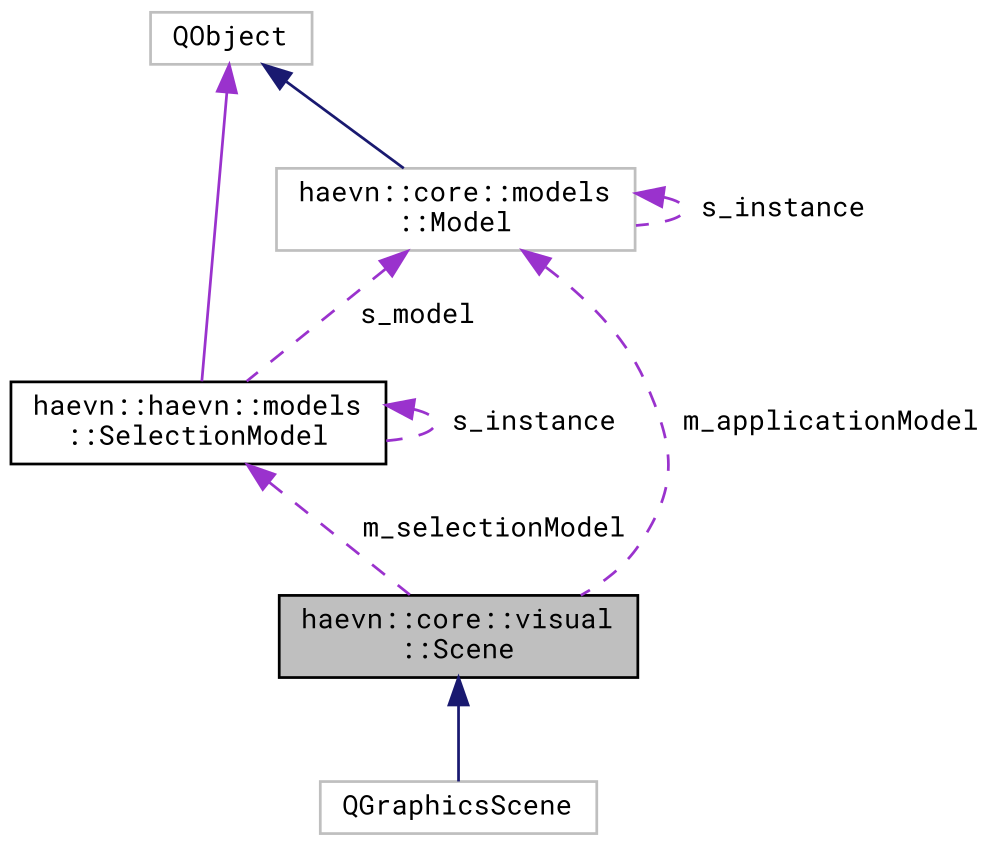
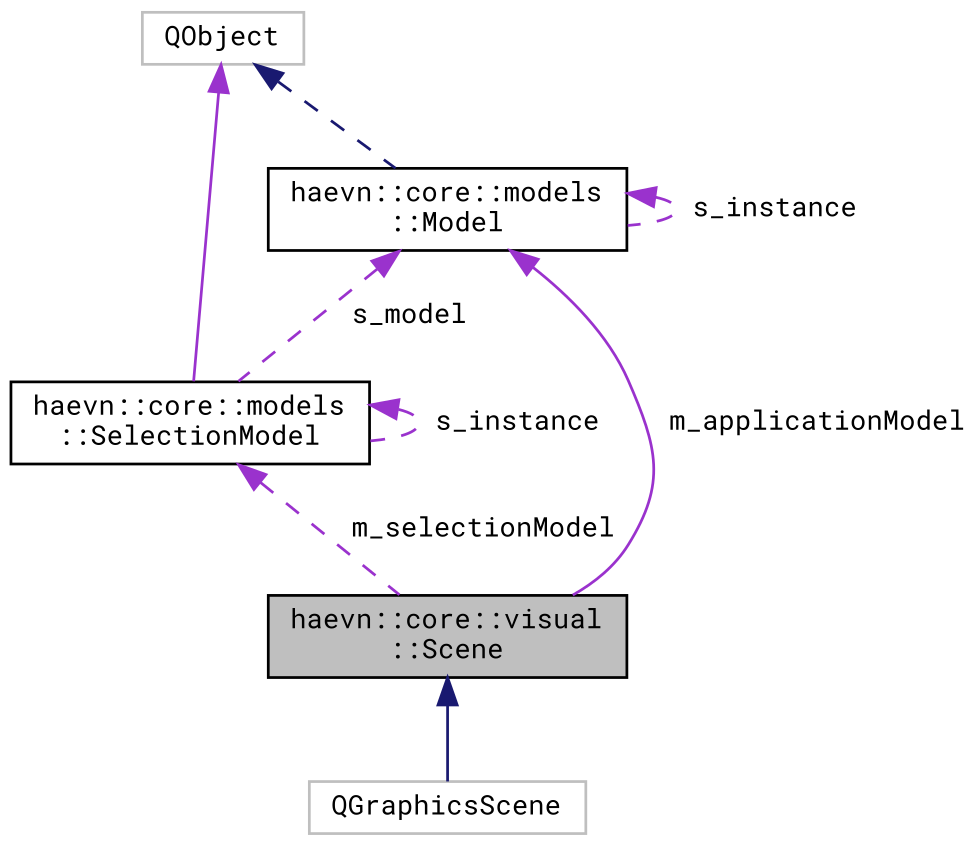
edge "haevn::core::models ::Model" -> "QObject": style solid -> dashed
node "haevn::core::models ::Model": color grey75 -> black
node "haevn::haevn::models ::SelectionModel": label "haevn::haevn::models ::SelectionModel" -> "haevn::core::models ::SelectionModel"
edge "haevn::core::visual ::Scene" -> "haevn::core::models ::Model": style dashed -> solid
